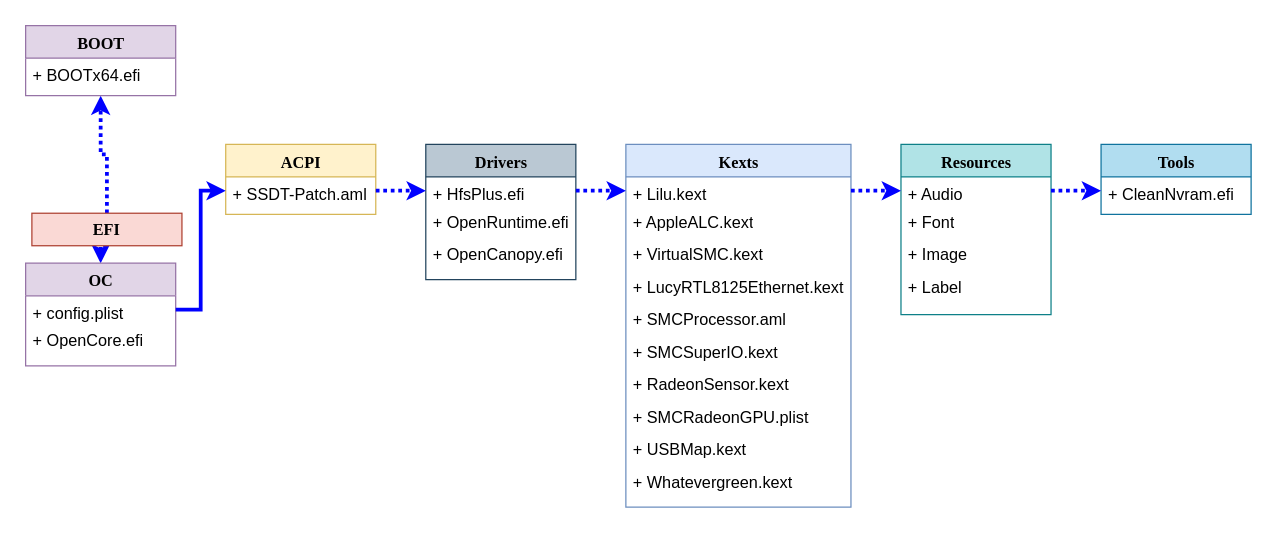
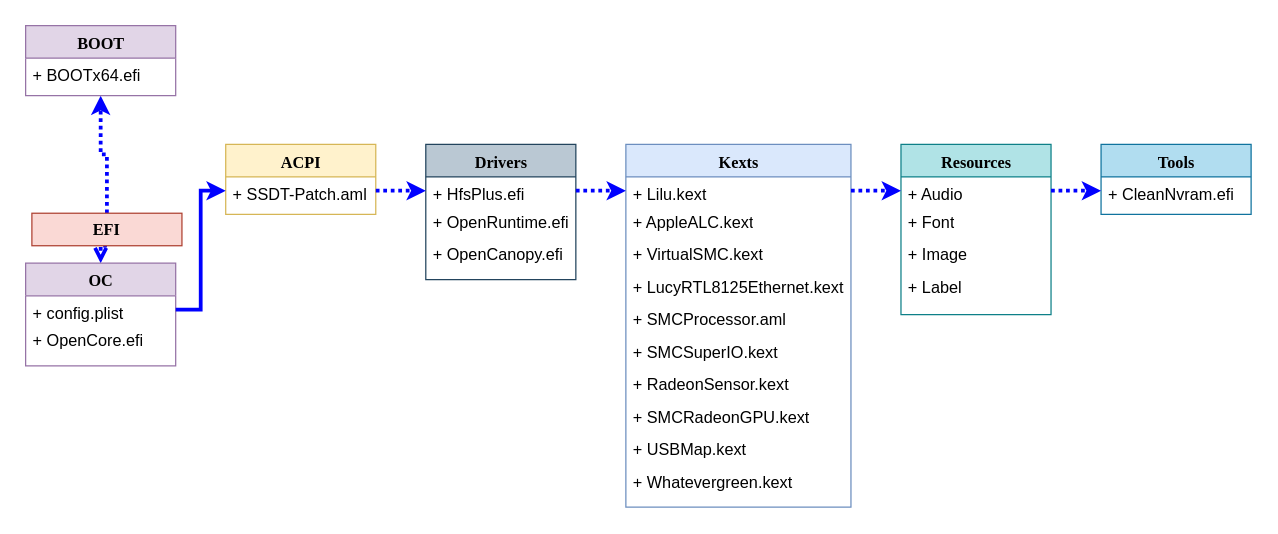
edge "EFI" -> "OC": arrowhead classic -> open
node "+ SMCRadeonGPU.plist": label "+ SMCRadeonGPU.plist" -> "+ SMCRadeonGPU.kext"
